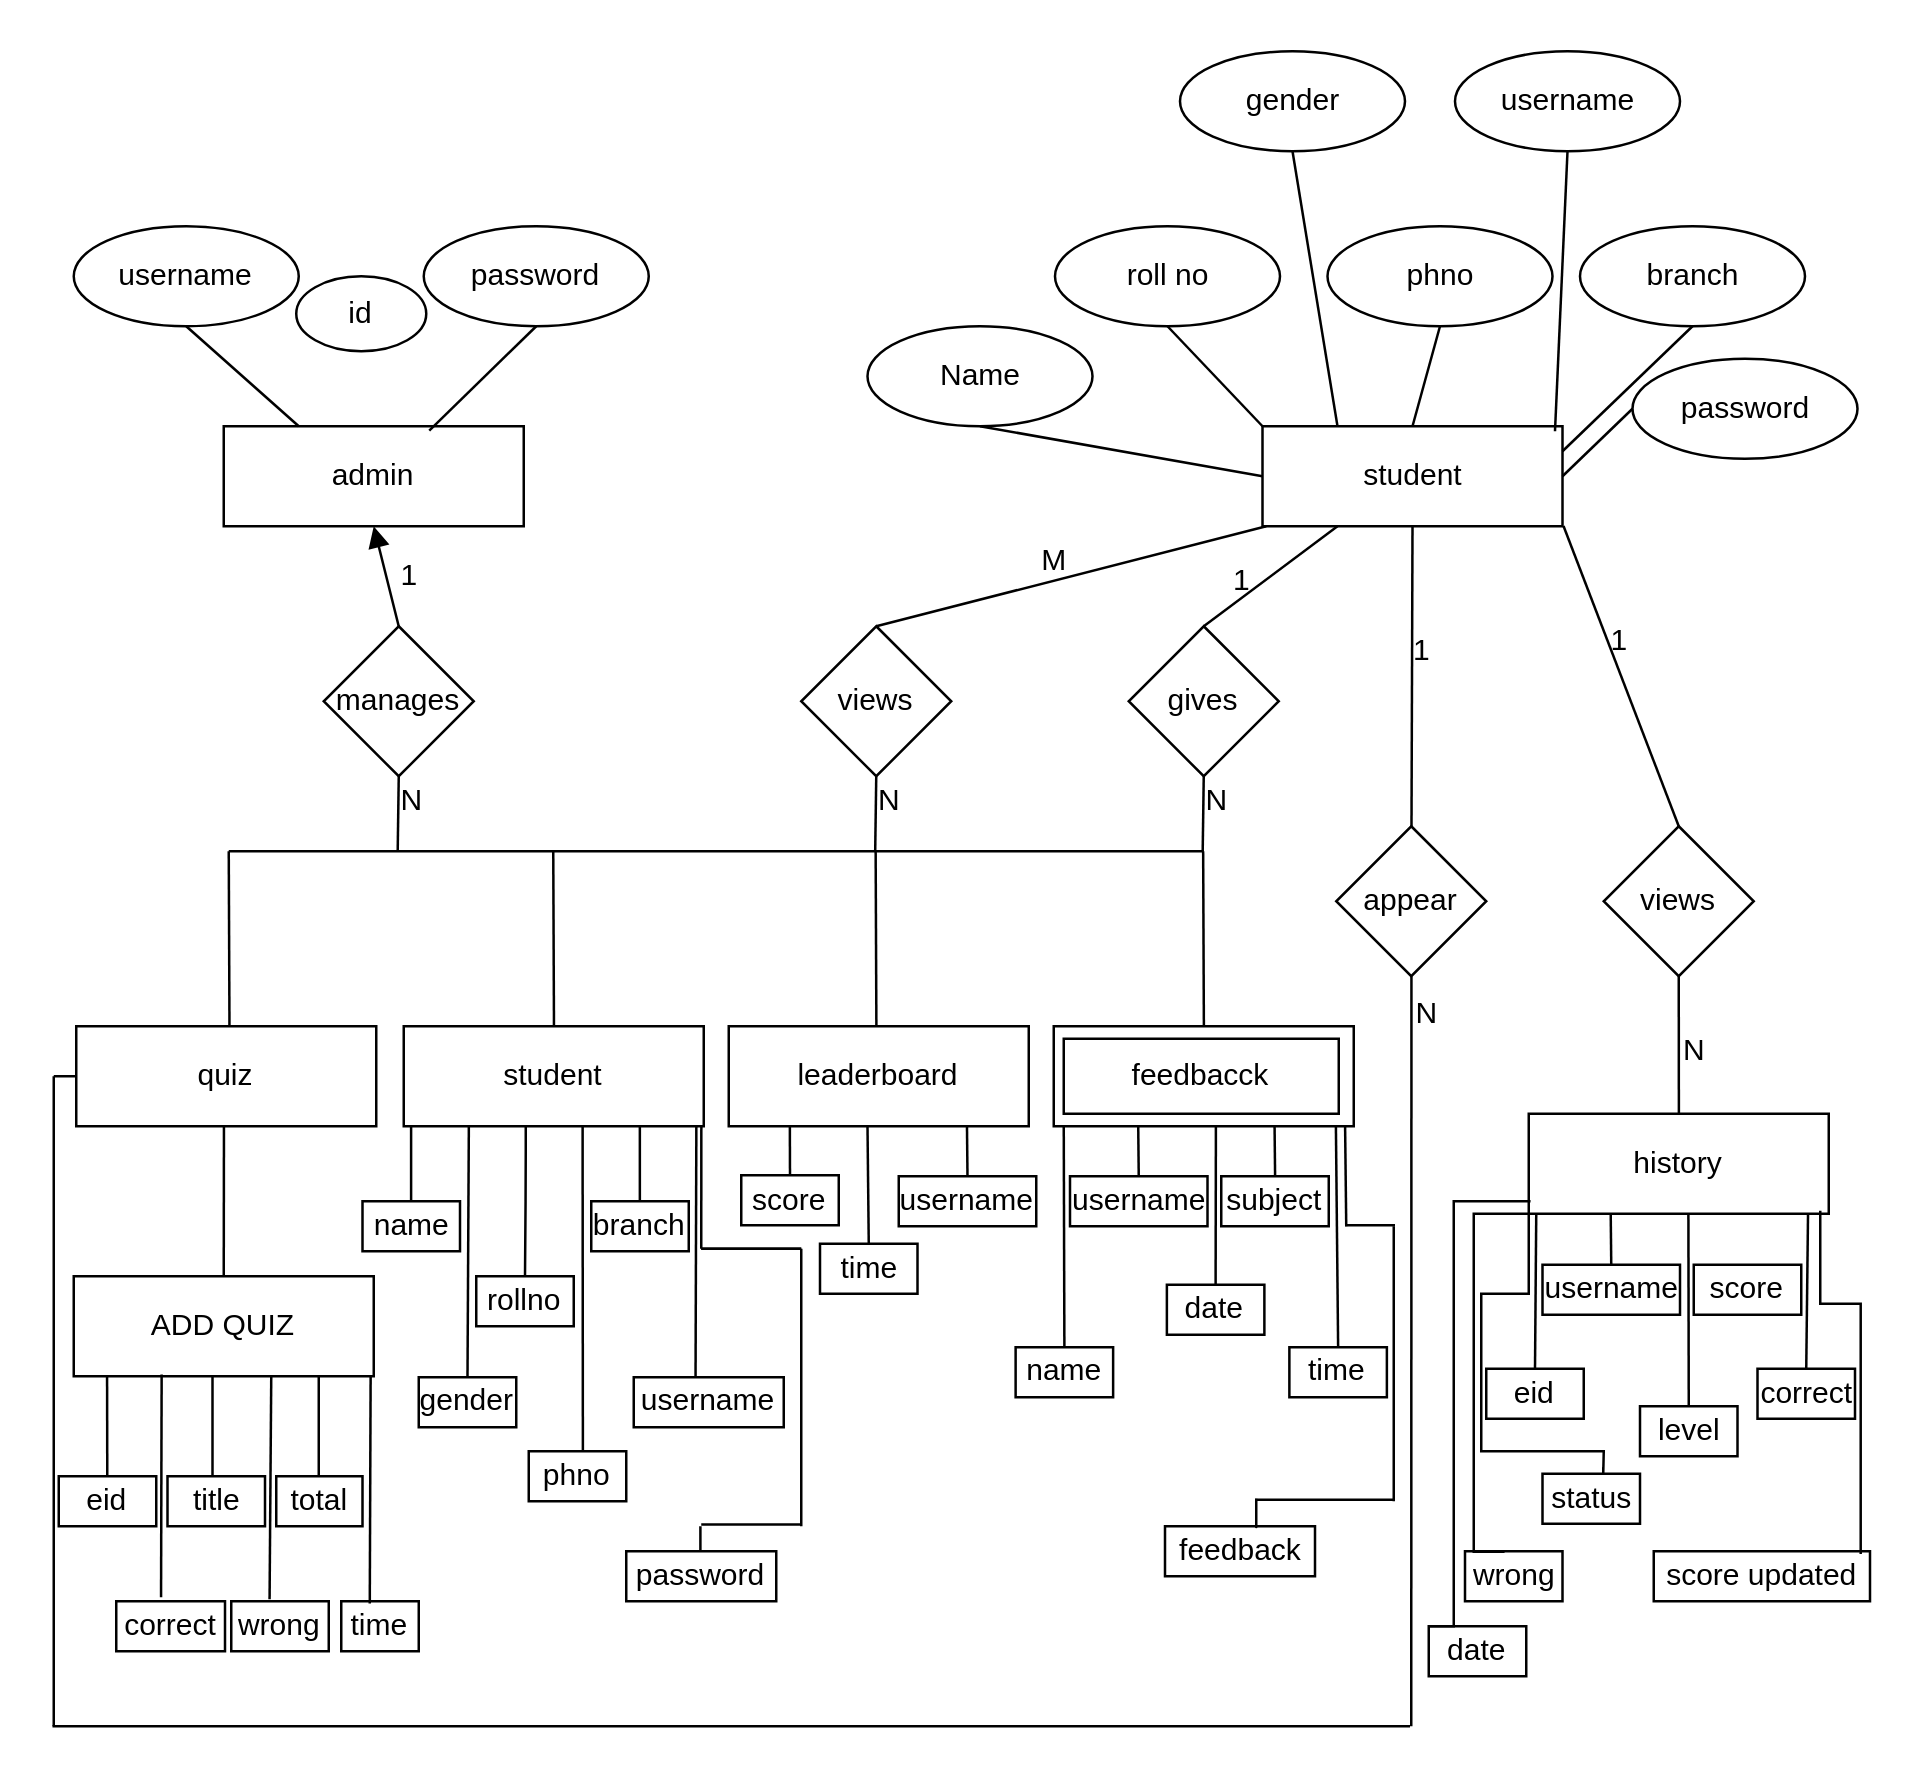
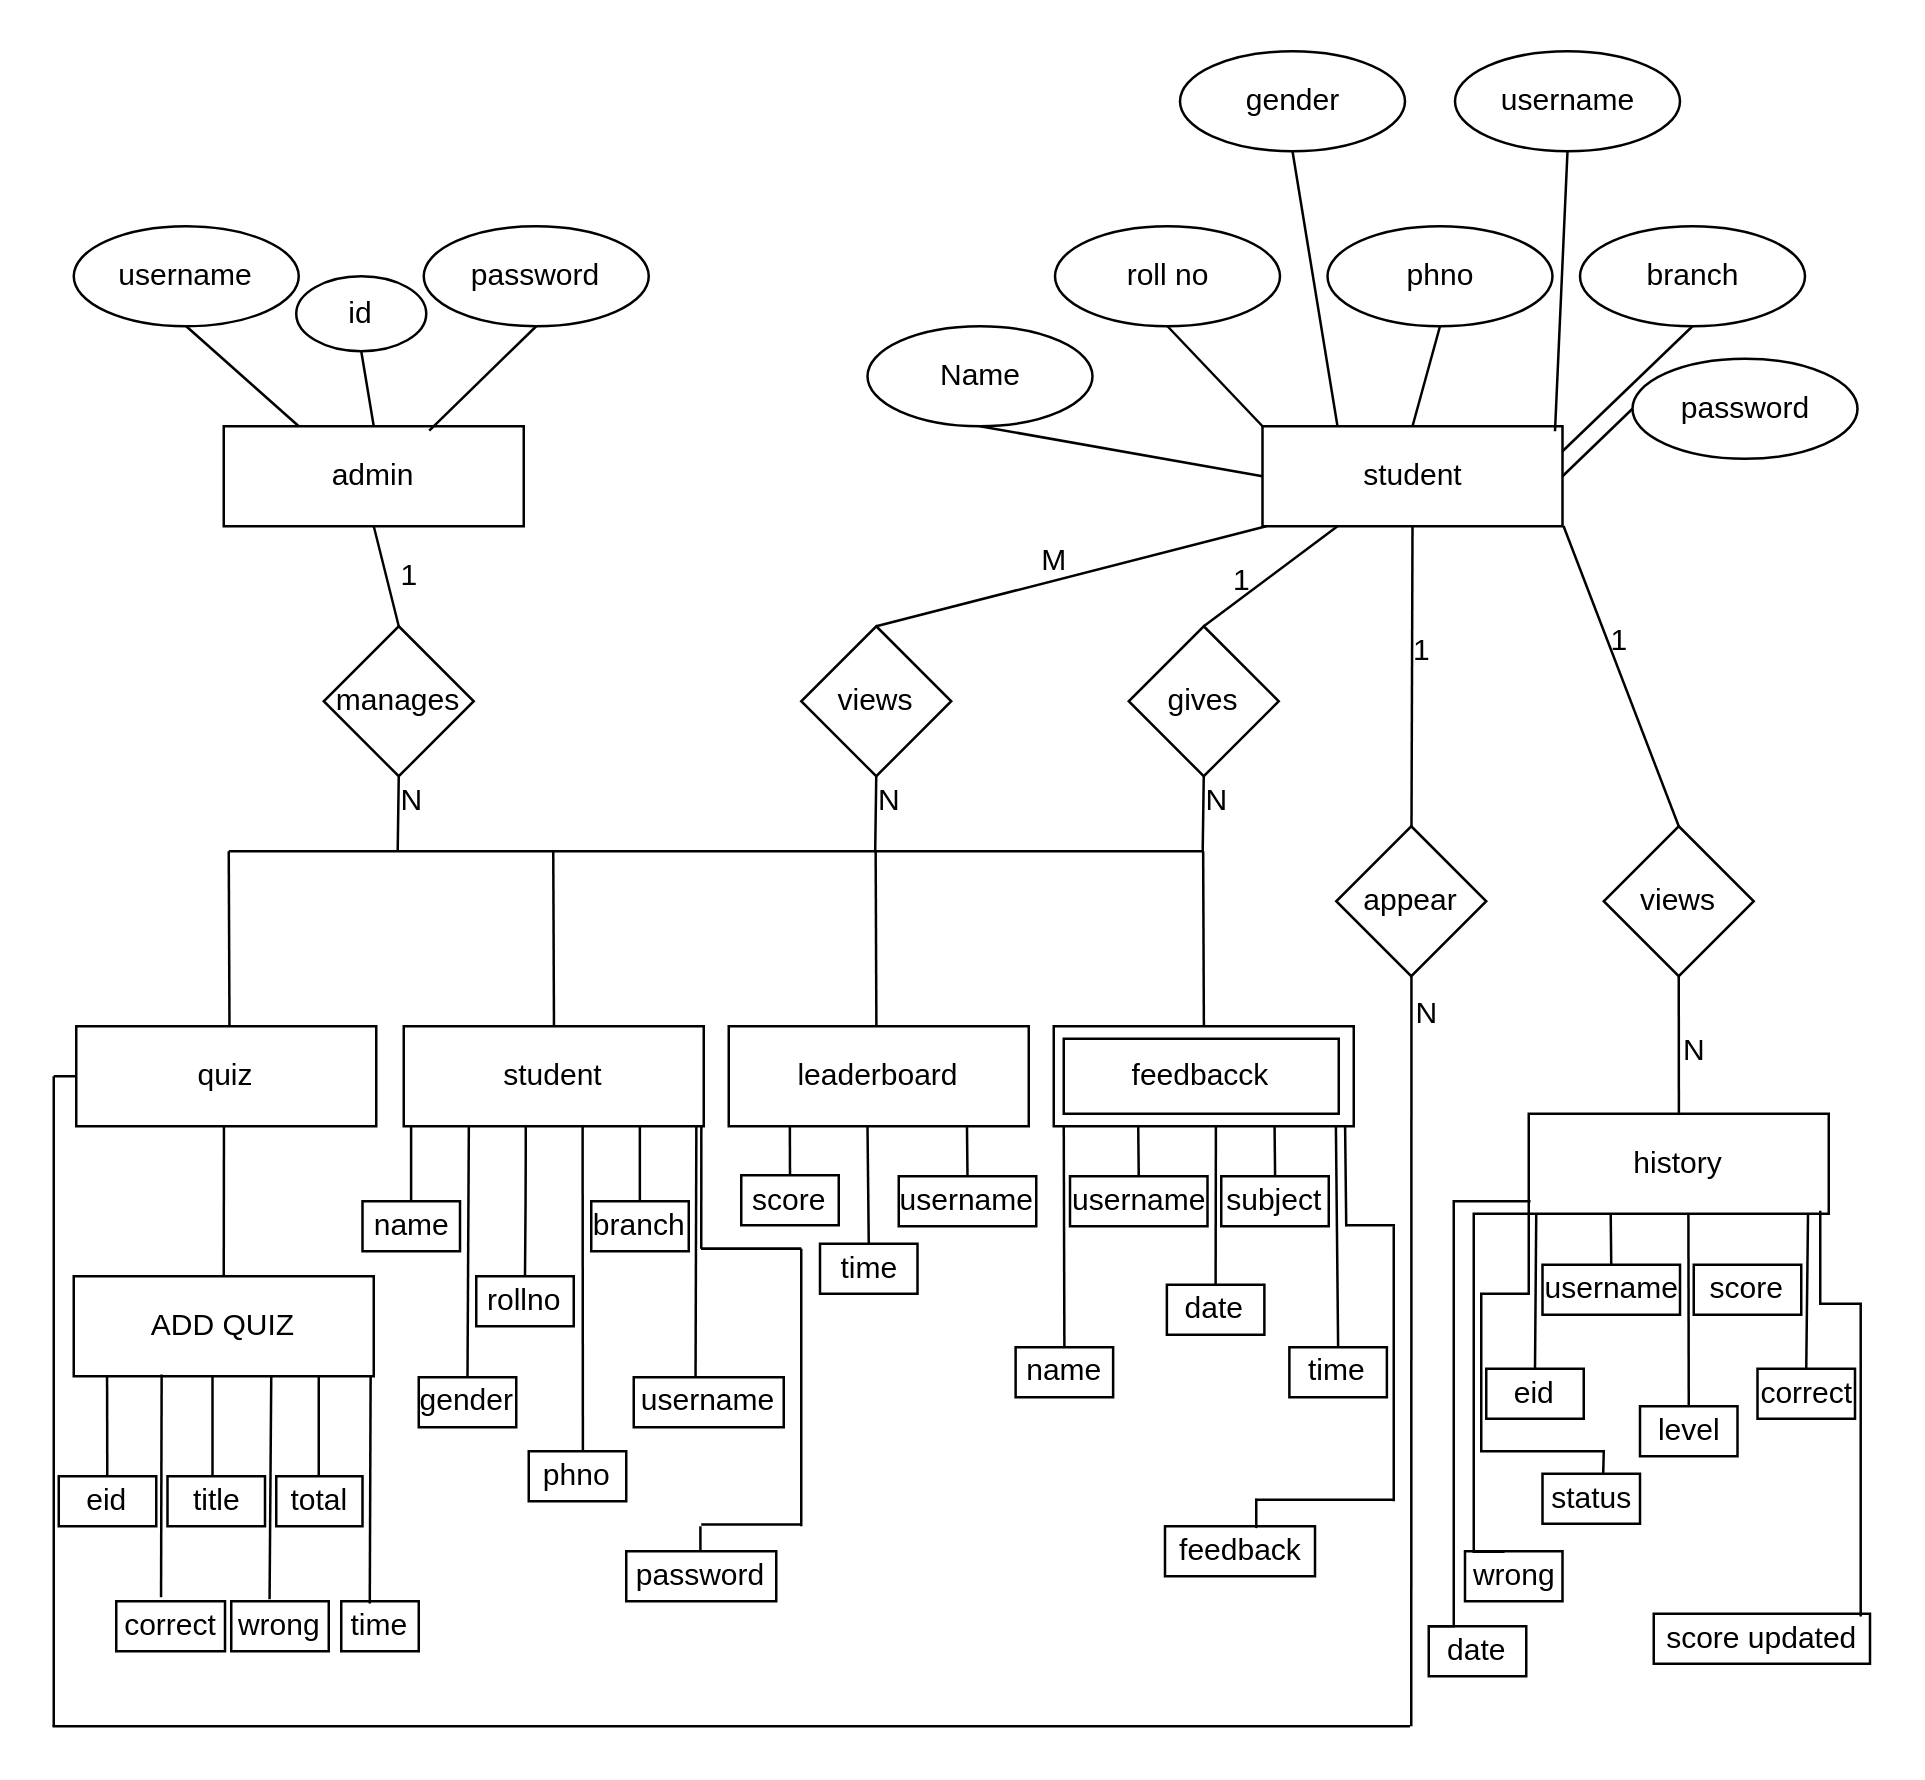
edge "id" -- "admin": added
edge "manages" -> "admin": arrowhead block -> none
node "score updated": moved (1762, 1576) -> (1762, 1639)
